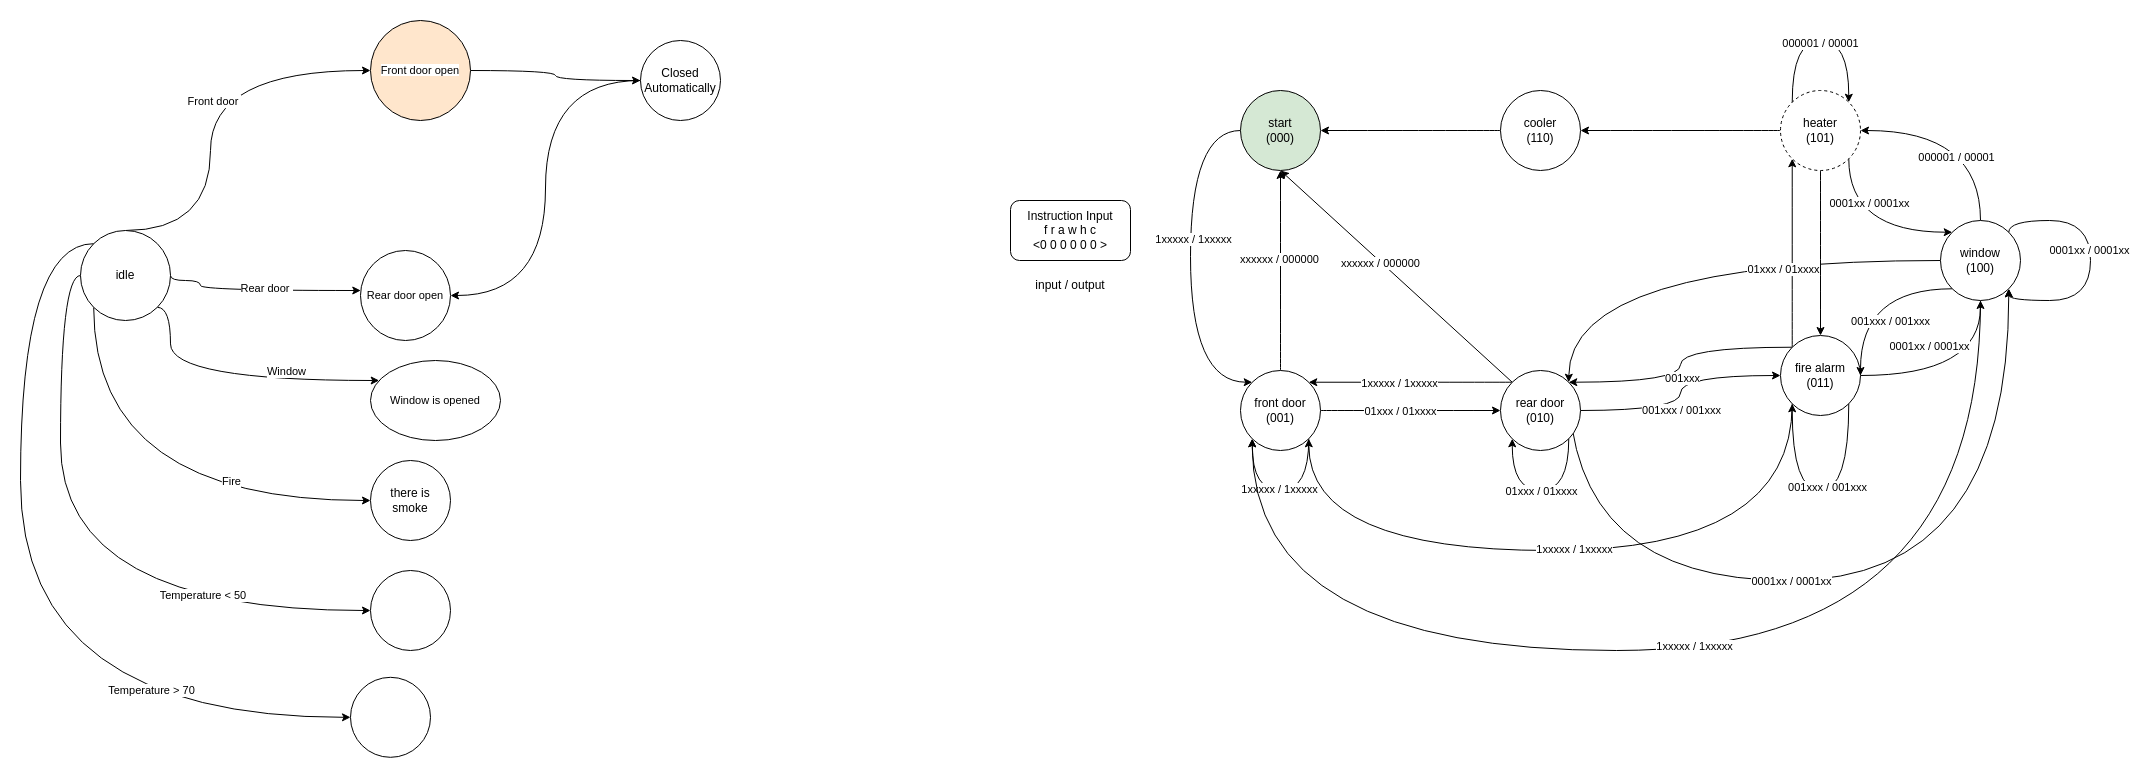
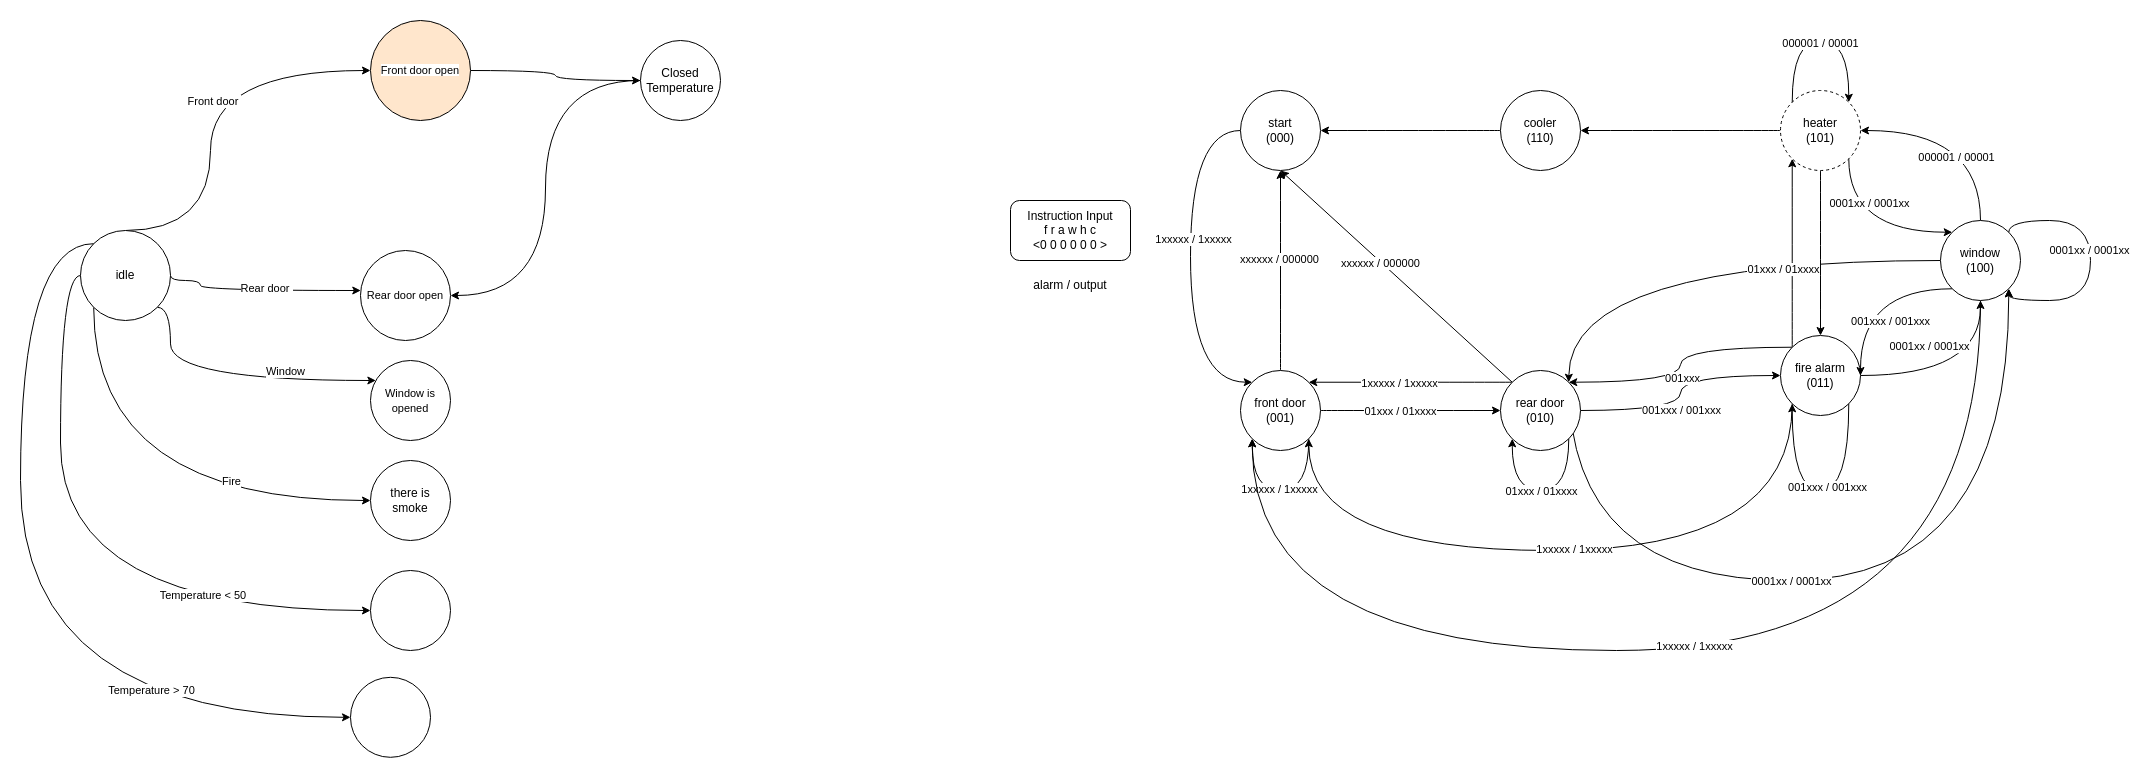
node "Closed Automatically": label "Closed Automatically" -> "Closed Temperature"
node "start (000)": fillcolor #d5e8d4 -> #ffffff
node "input / output": label "input / output" -> "alarm / output"
node "Window is opened": size 130x80 -> 80x80
